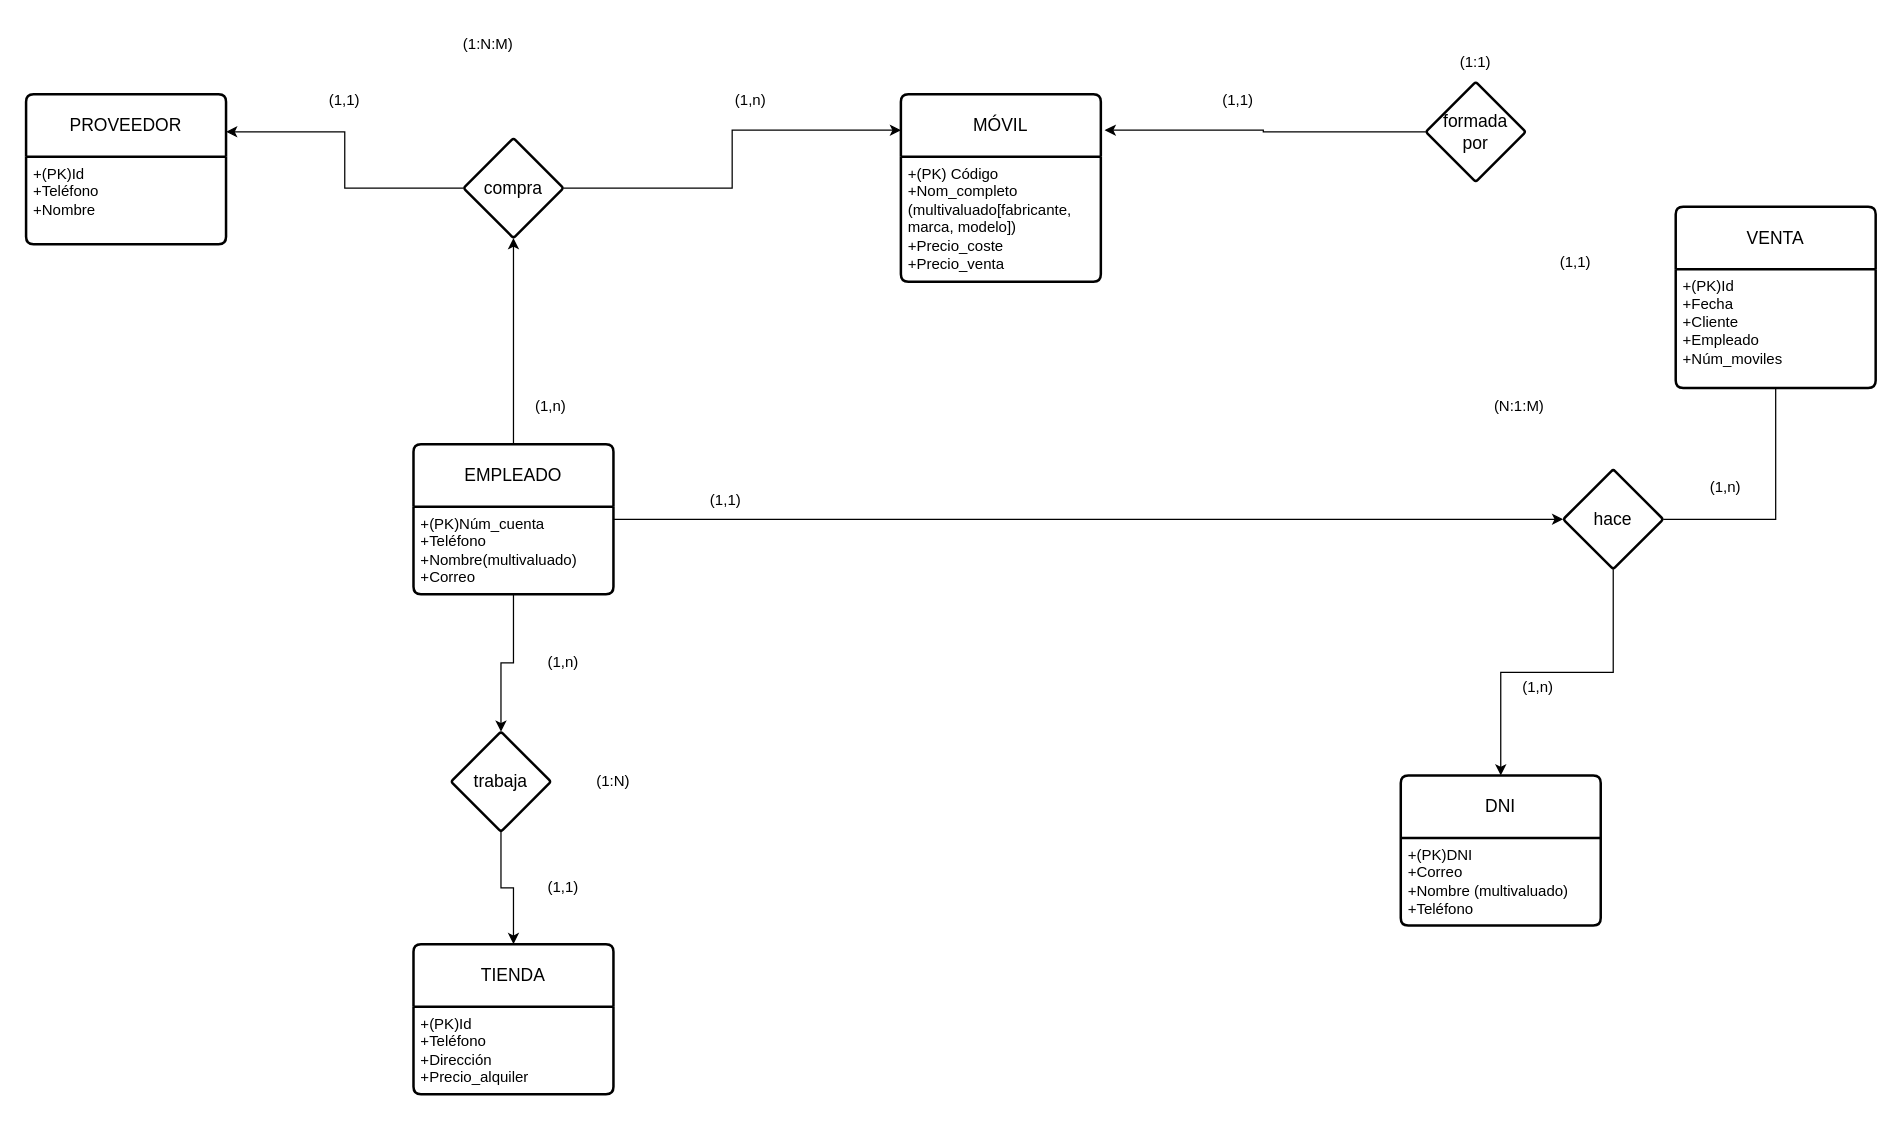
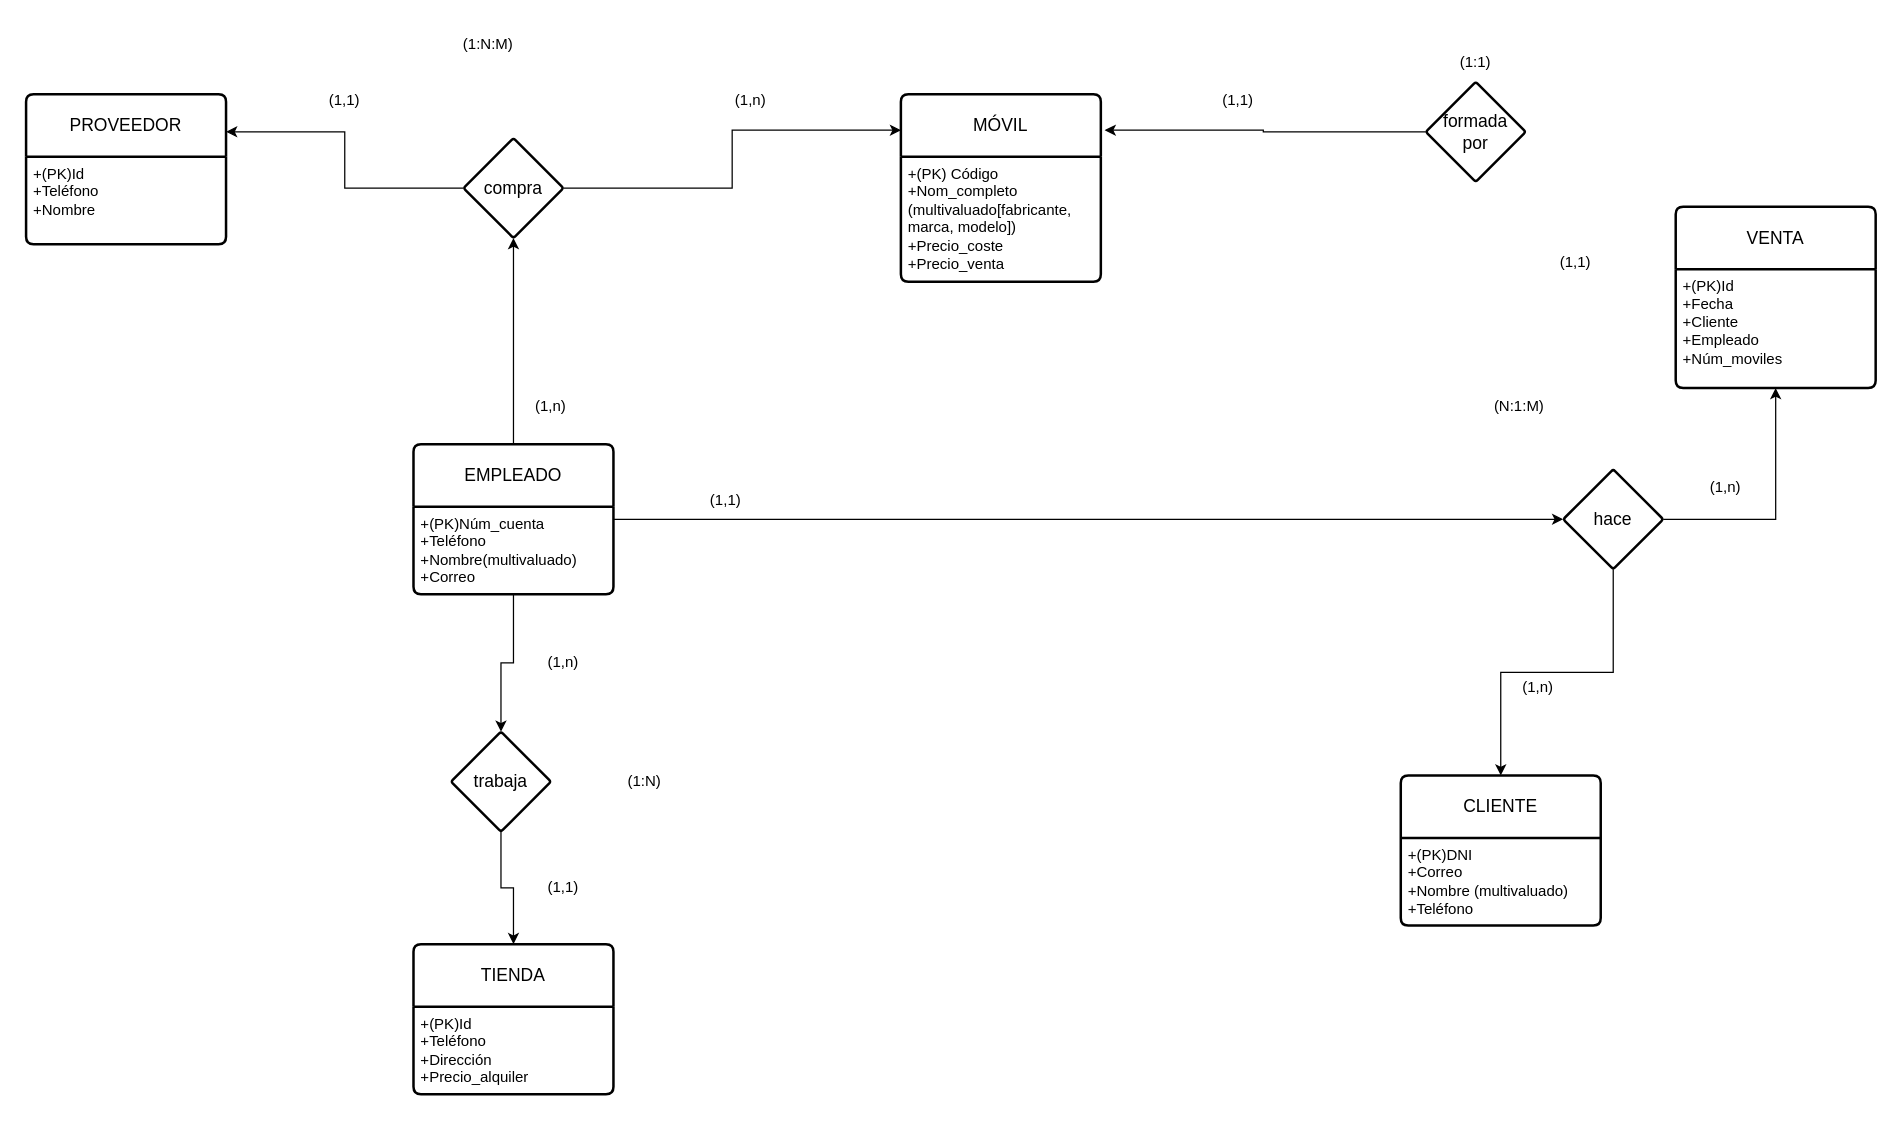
edge "+(PK)Id +Fecha +Cliente +Empleado +Núm_moviles" -- "hace": arrowhead none -> classic
node "(1:N)": moved (613, 782) -> (644, 782)
node "DNI": label "DNI" -> "CLIENTE"
